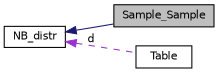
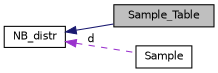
node "Sample_Sample": label "Sample_Sample" -> "Sample_Table"
node "Table": label "Table" -> "Sample"
